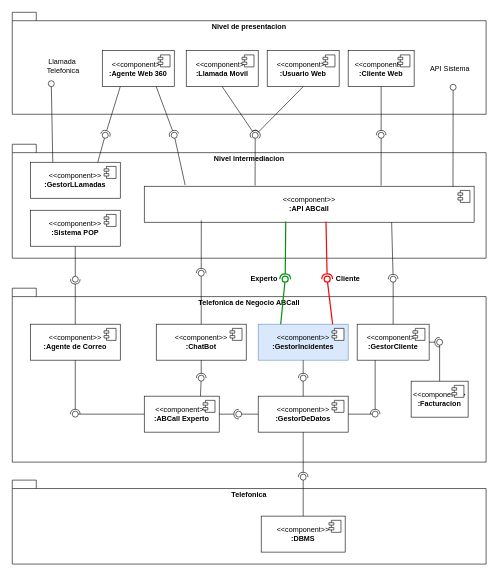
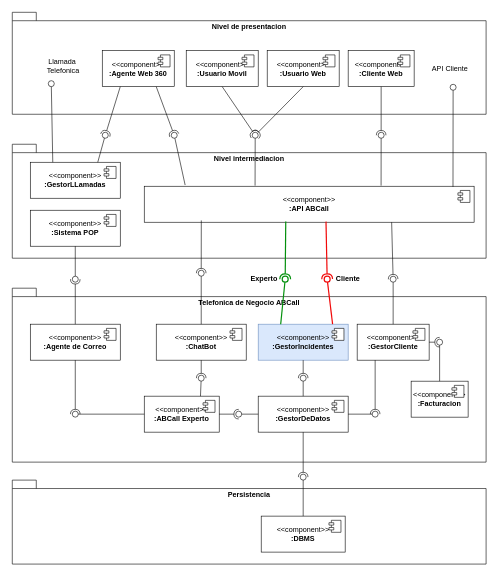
node "<<component>> :Llamada Movil": label "<<component>> :Llamada Movil" -> "<<component>> :Usuario Movil"
node "API Sistema": label "API Sistema" -> "API Cliente"
node "Telefonica": label "Telefonica" -> "Persistencia"
